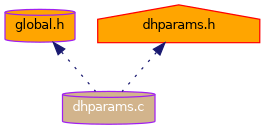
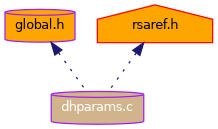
node "dhparams.h": label "dhparams.h" -> "rsaref.h"
